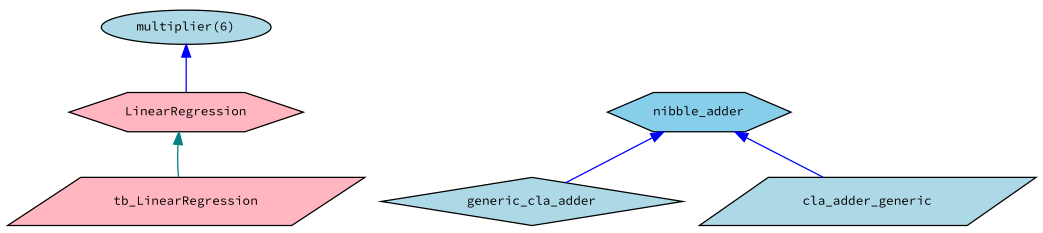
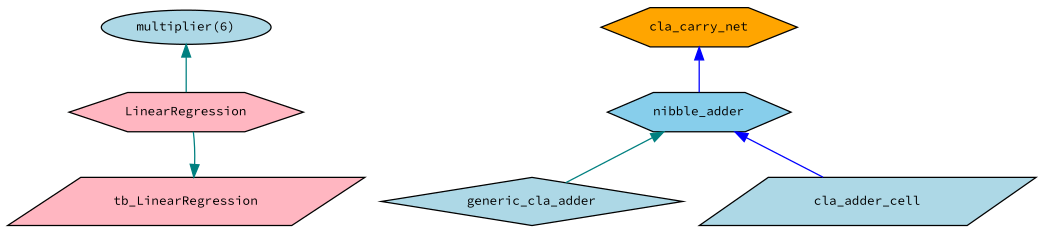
node "cla_carry_net": added
edge "LinearRegression" -> "multiplier(6)": color blue -> teal
edge "generic_cla_adder" -> "nibble_adder": color blue -> teal
edge "tb_LinearRegression" -> "LinearRegression": reversed
node "cla_adder_generic": label "cla_adder_generic" -> "cla_adder_cell"
